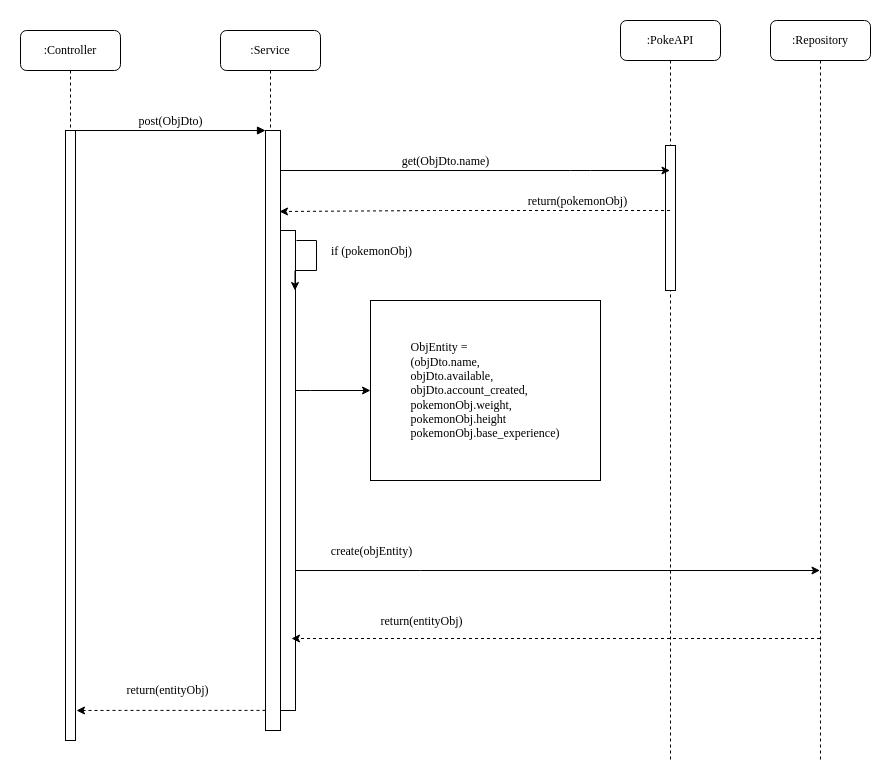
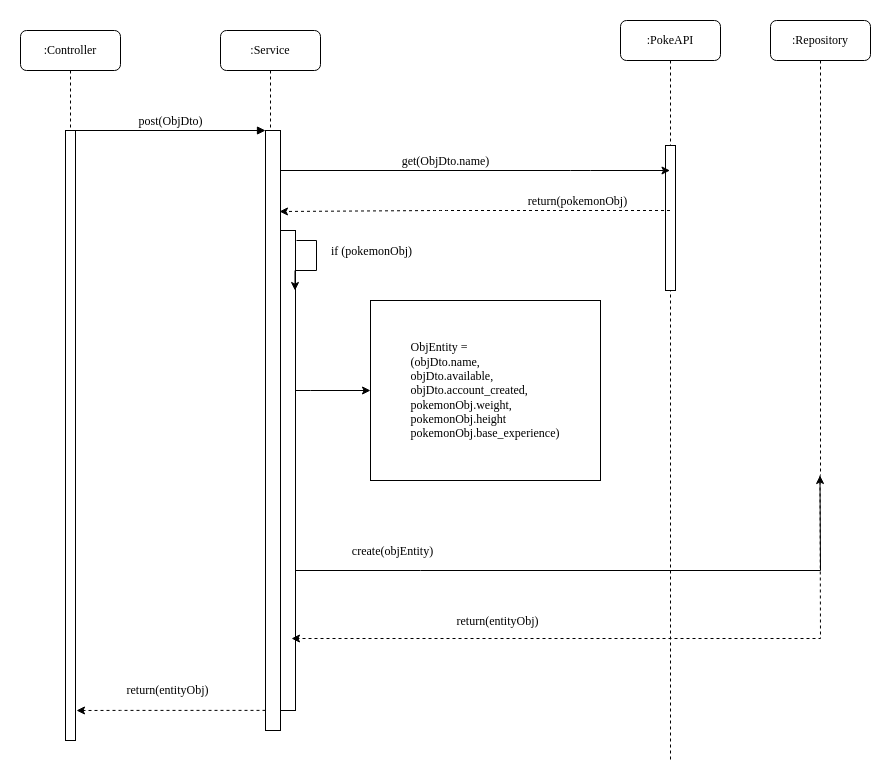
node ":Repository": size 100x740 -> 100x455
